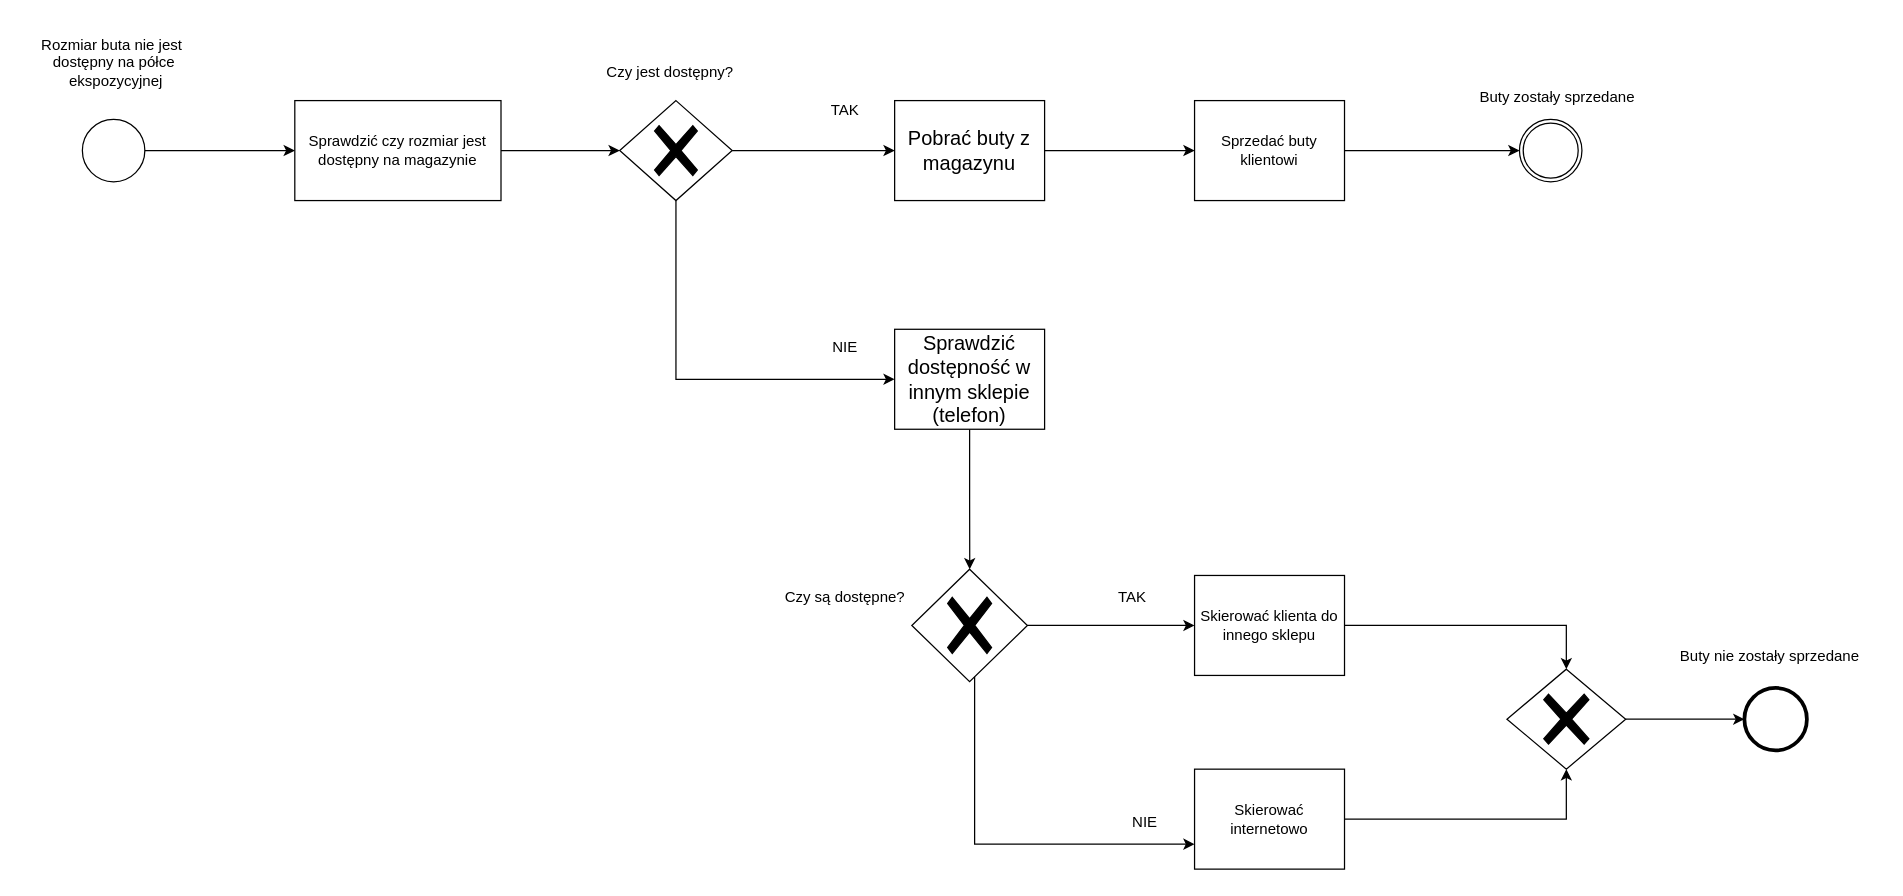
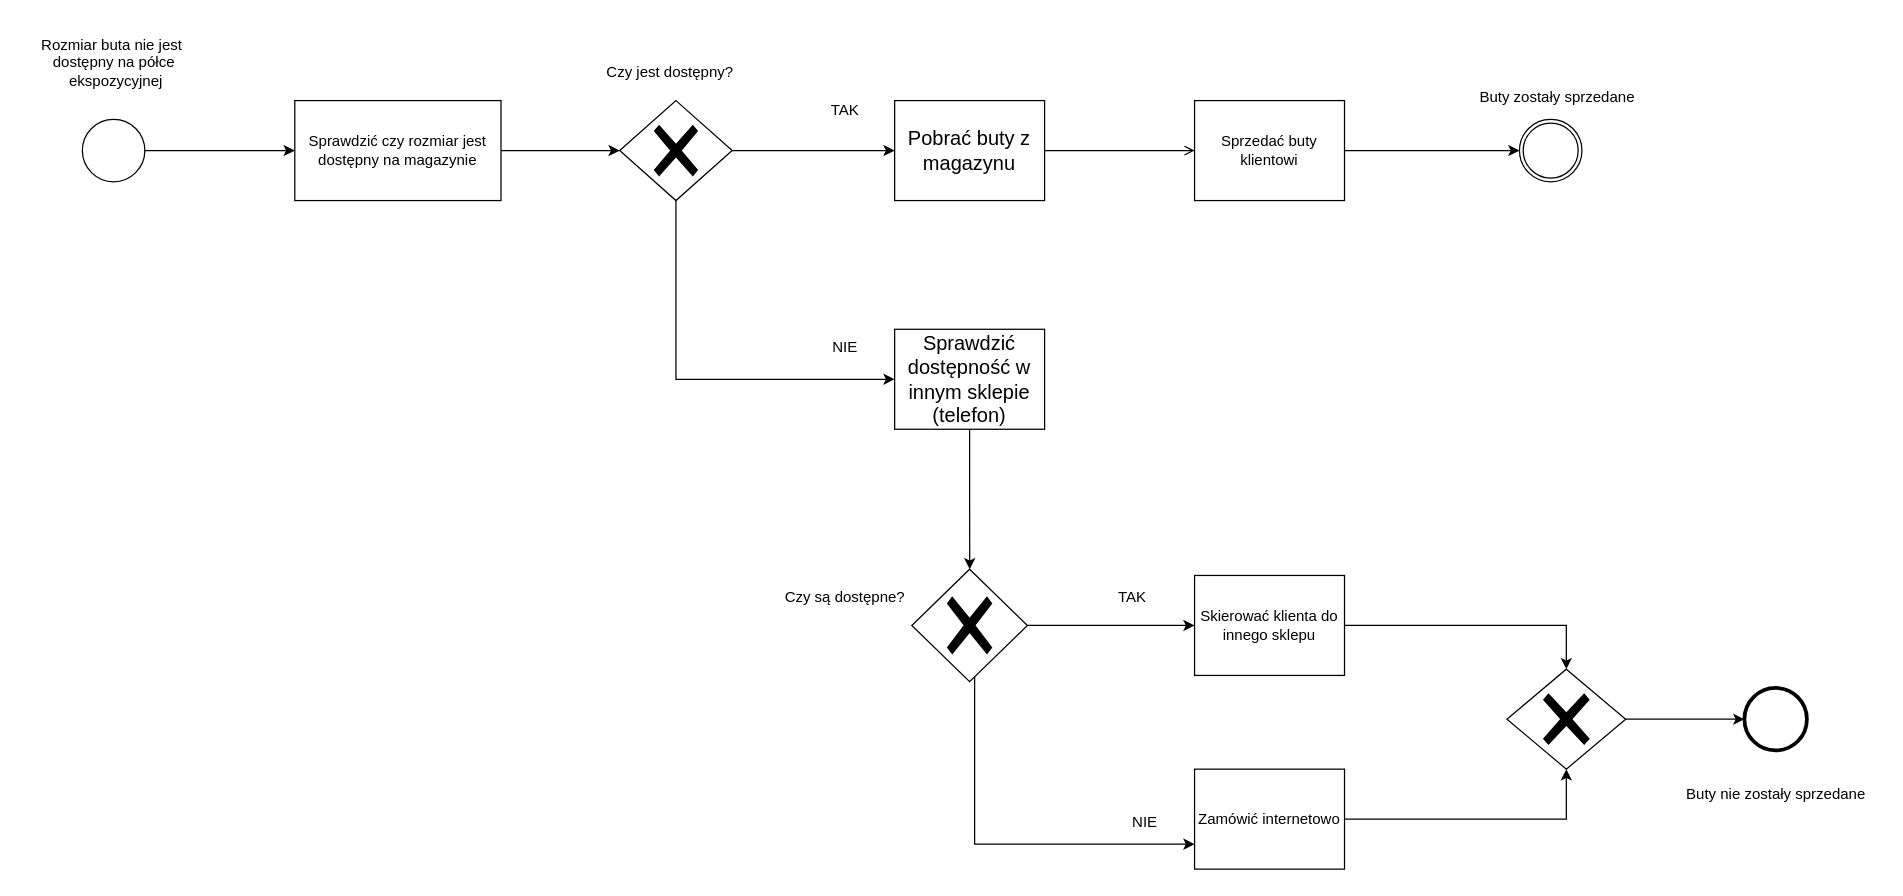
edge "Pobrać buty z magazynu" -> "Sprzedać buty klientowi": arrowhead classic -> open
node "Buty nie zostały sprzedane": moved (1769, 657) -> (1776, 794)
node "Skierować internetowo": label "Skierować internetowo" -> "Zamówić internetowo"
